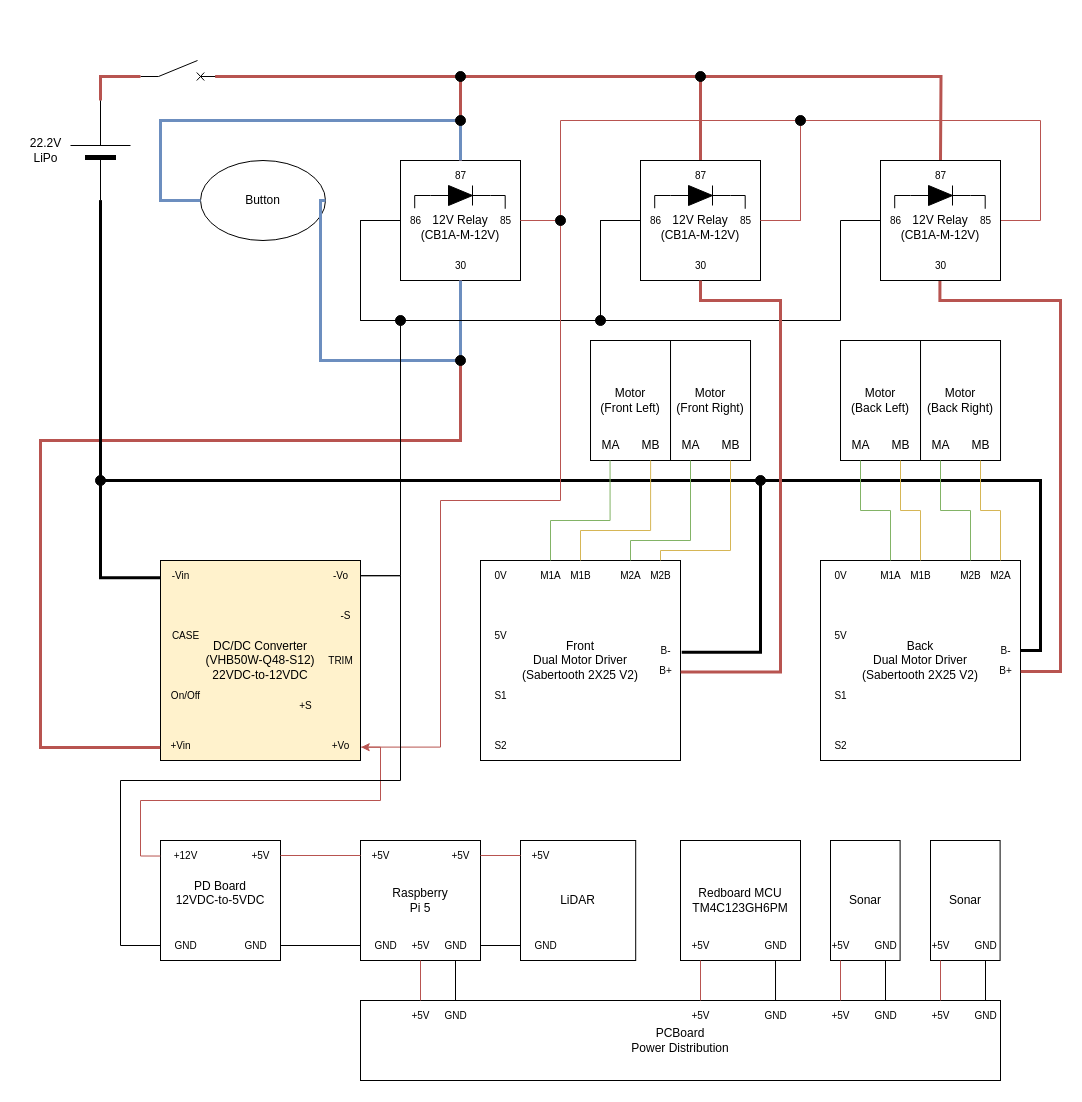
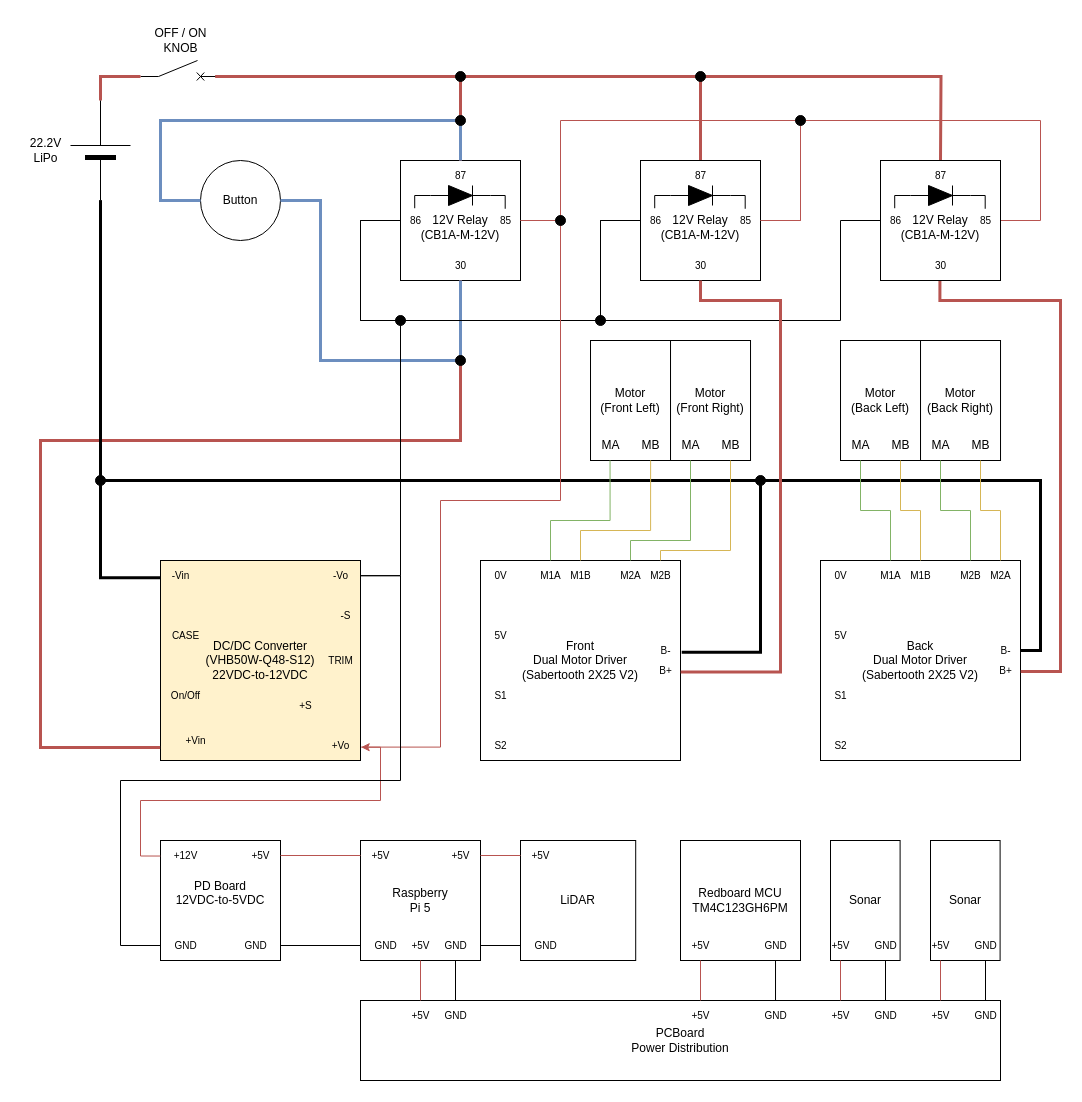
node "OFF / ON KNOB": added
node "Button": size 125x80 -> 80x80
node "+Vin": moved (181, 746) -> (196, 741)
